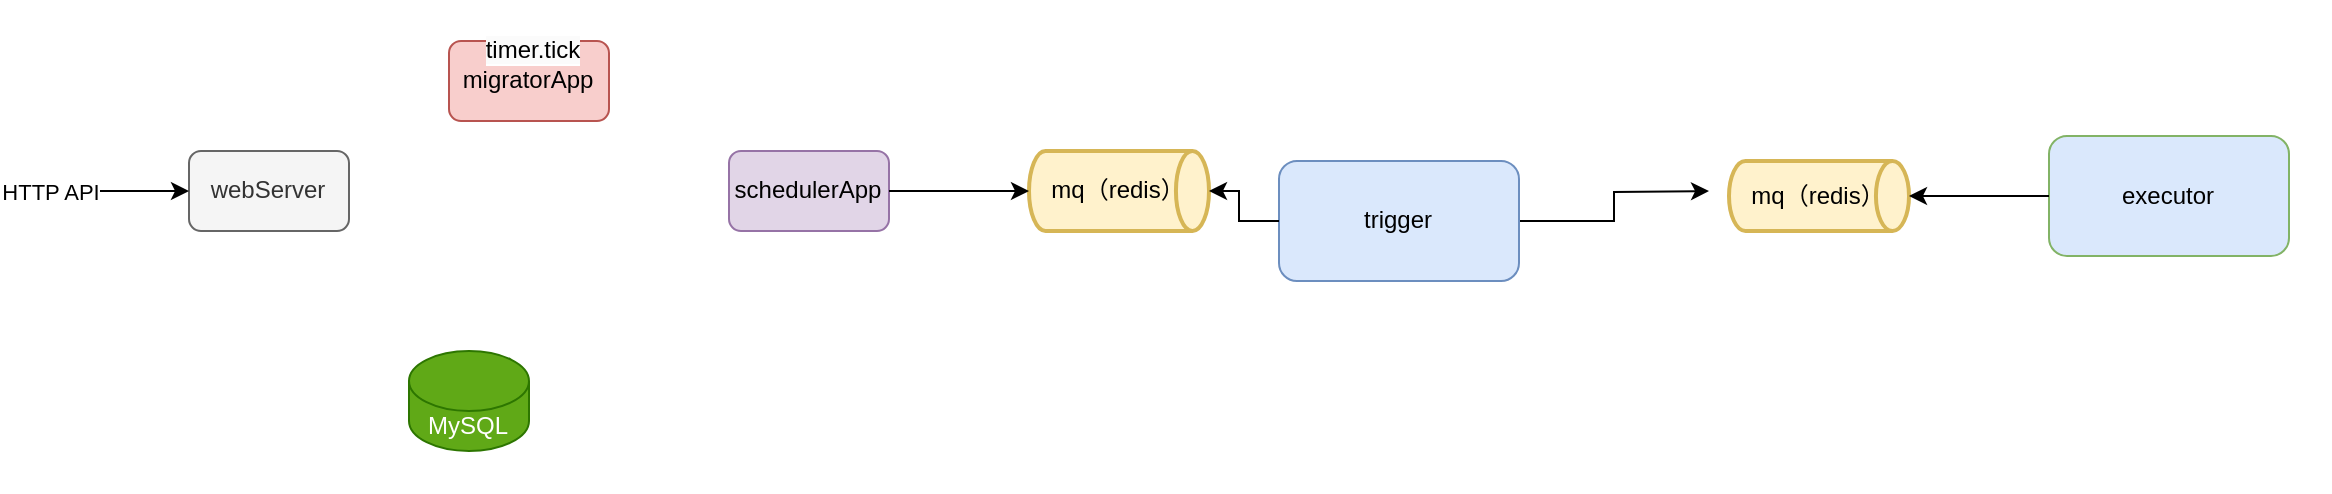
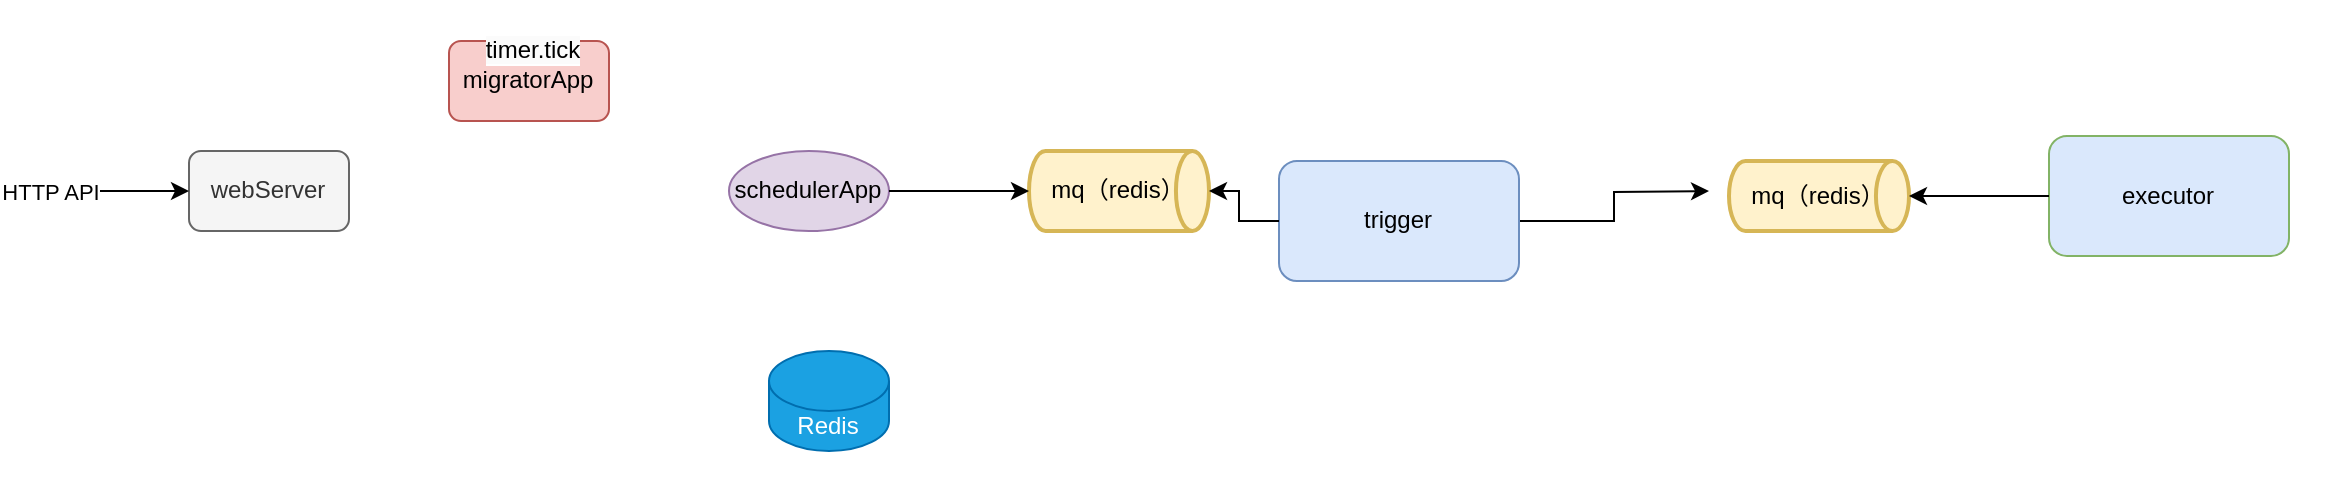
node "schedulerApp": shape rounded rectangle -> ellipse
node "MySQL": removed
node "Redis": added
